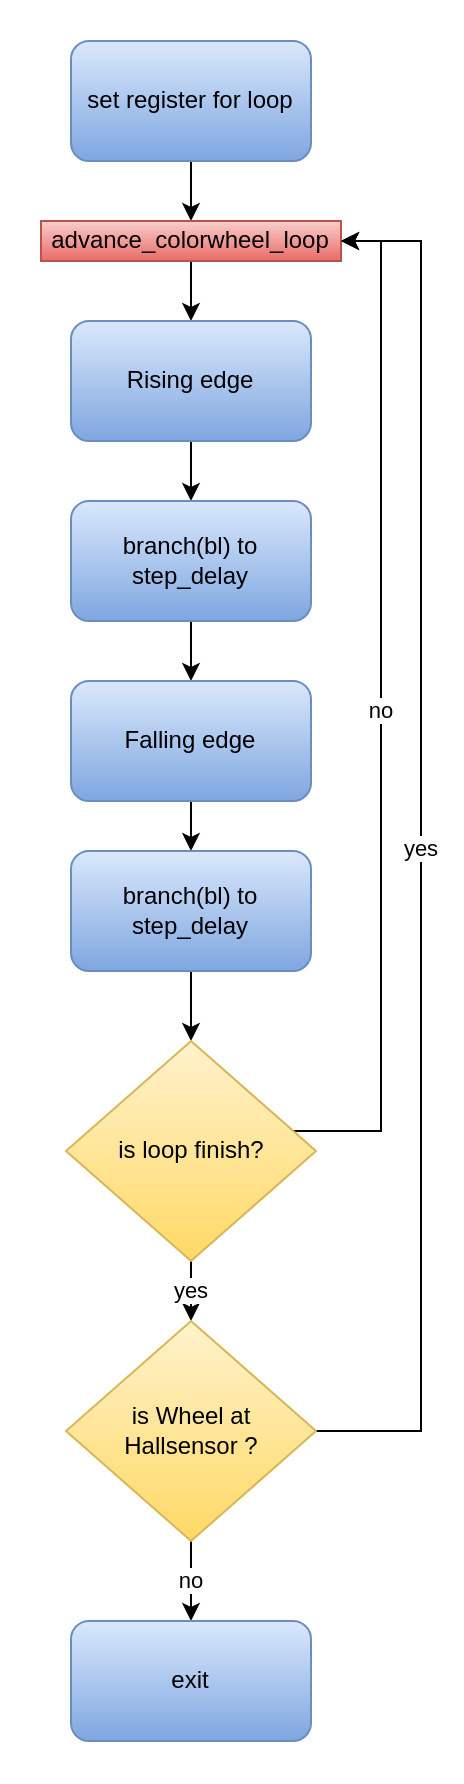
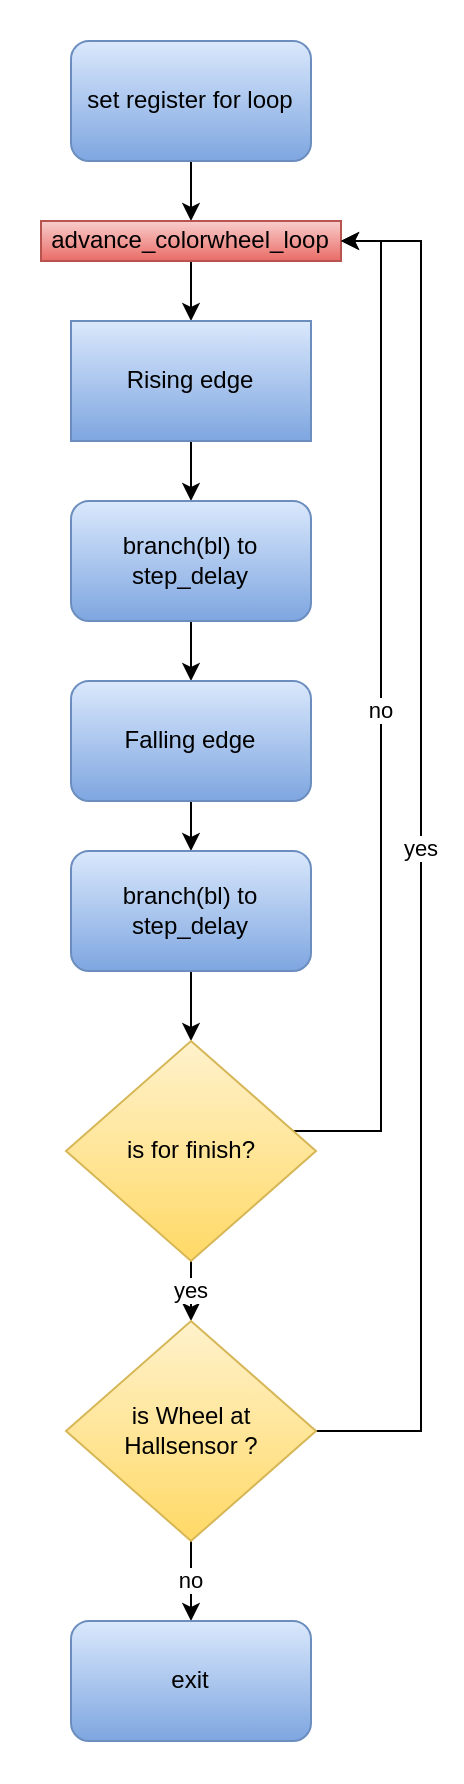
node "Rising edge": shape rounded rectangle -> rectangle
node "is loop finish?": label "is loop finish?" -> "is for finish?"
